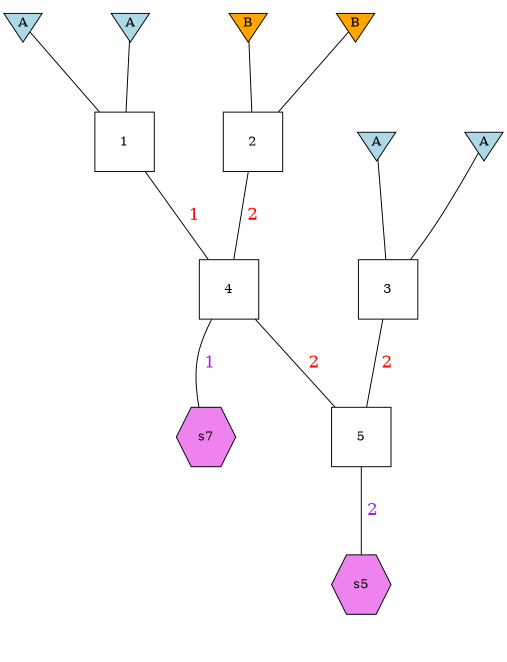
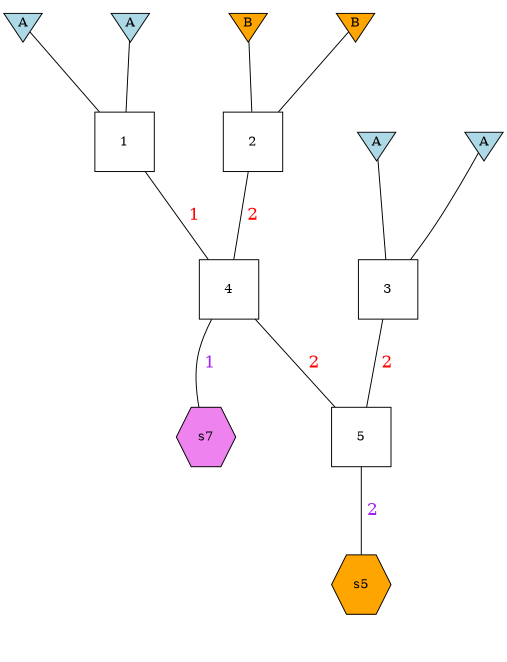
node "s5": fillcolor violet -> orange
